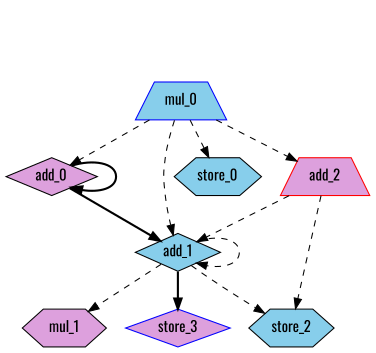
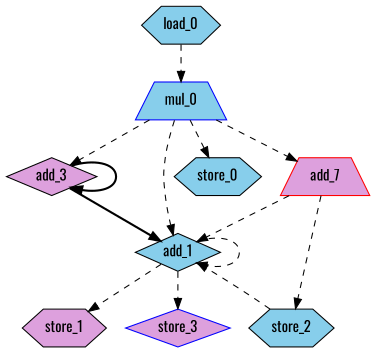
node "load_0": added
node "add_0": label "add_0" -> "add_3"
node "add_2": label "add_2" -> "add_7"
edge "add_1" -> "store_3": style bold -> dashed
edge "add_1" -> "store_2": reversed
node "mul_1": label "mul_1" -> "store_1"
